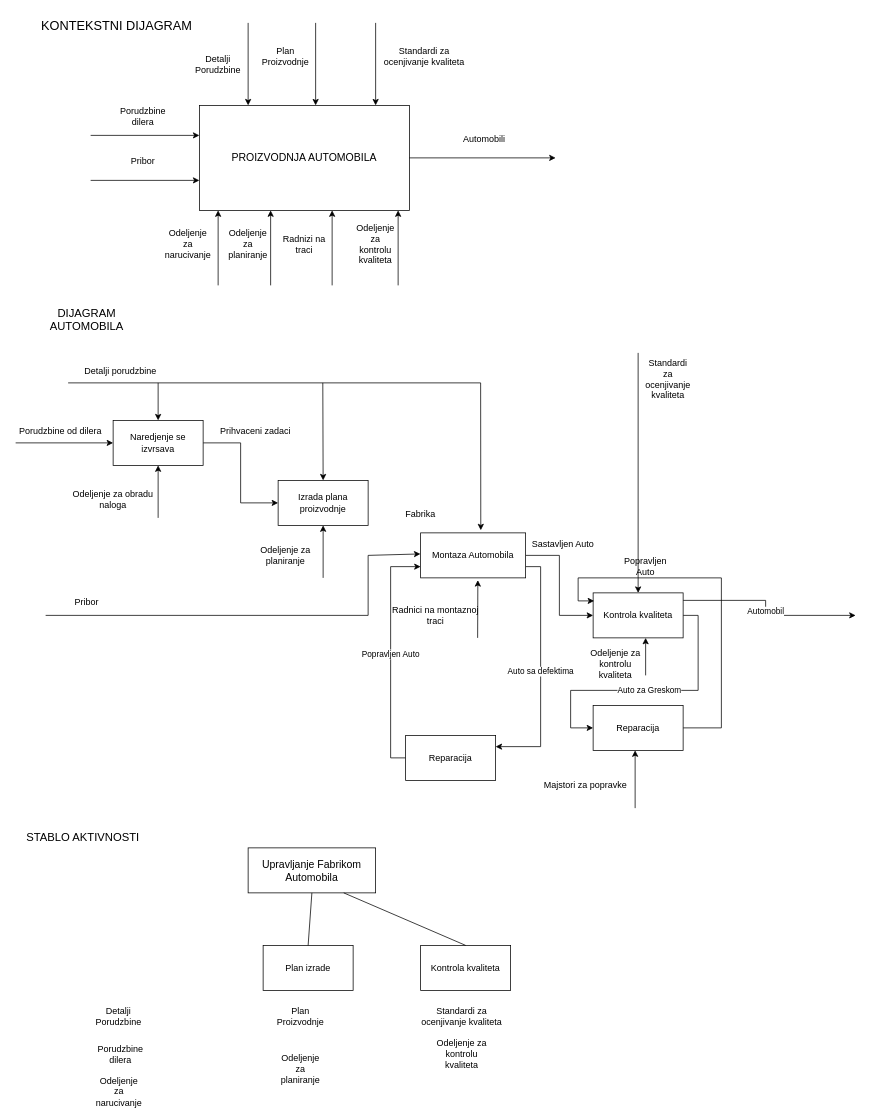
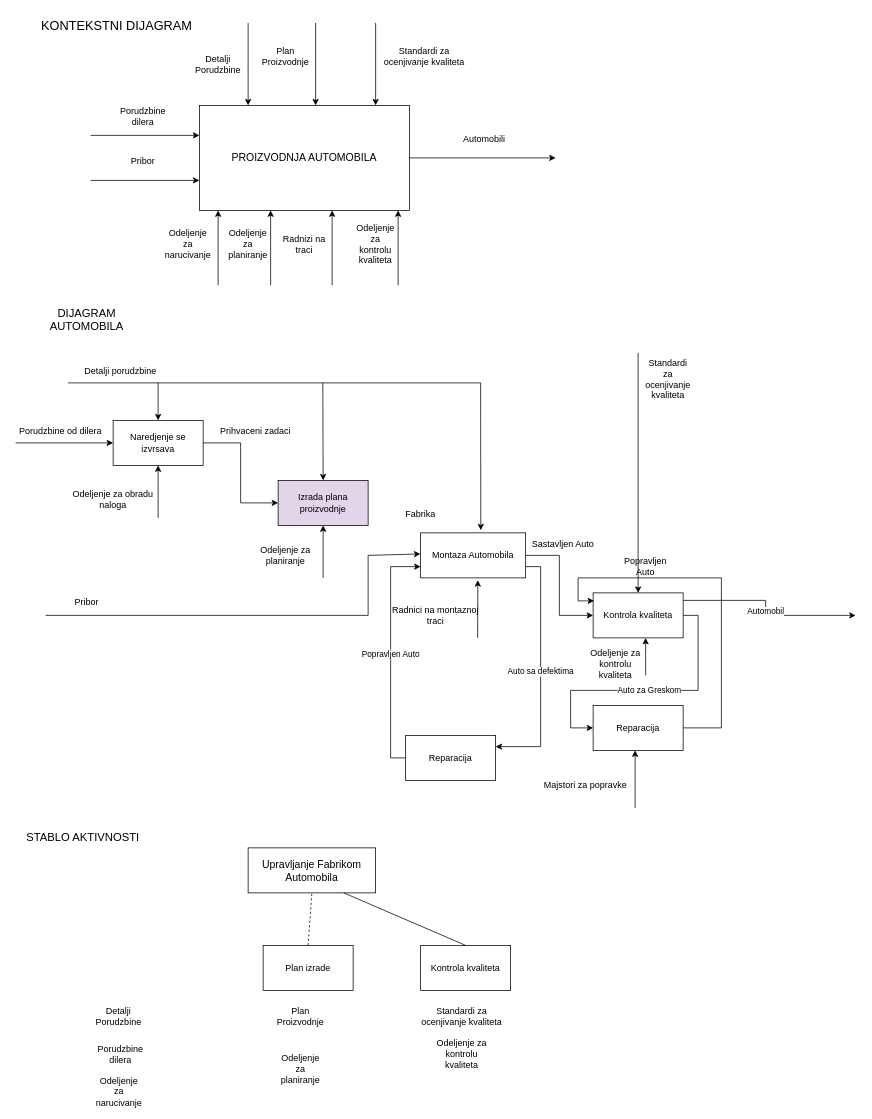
node "Izrada plana proizvodnje": fillcolor #ffffff -> #e1d5e7
edge "Upravljanje Fabrikom Automobila" -- "Plan izrade": style solid -> dashed
